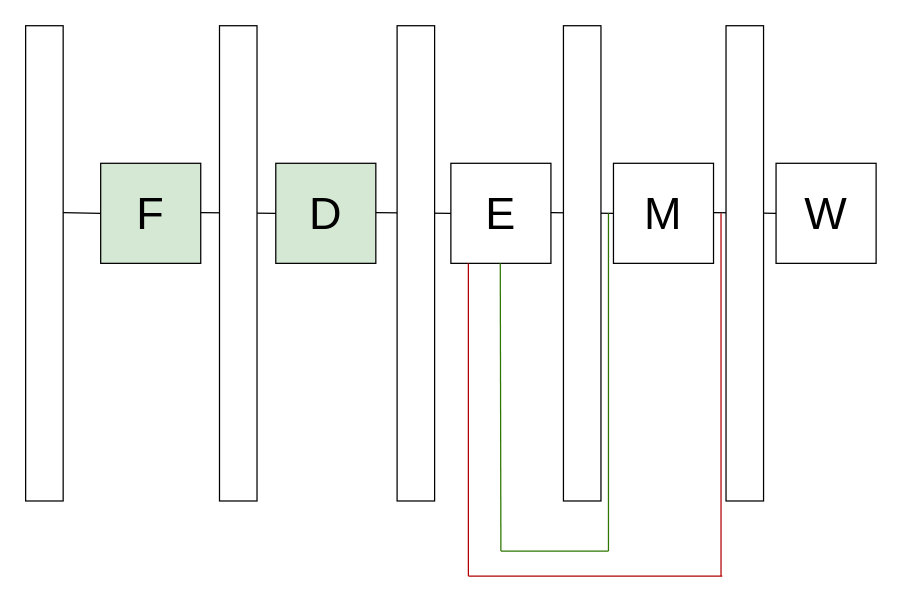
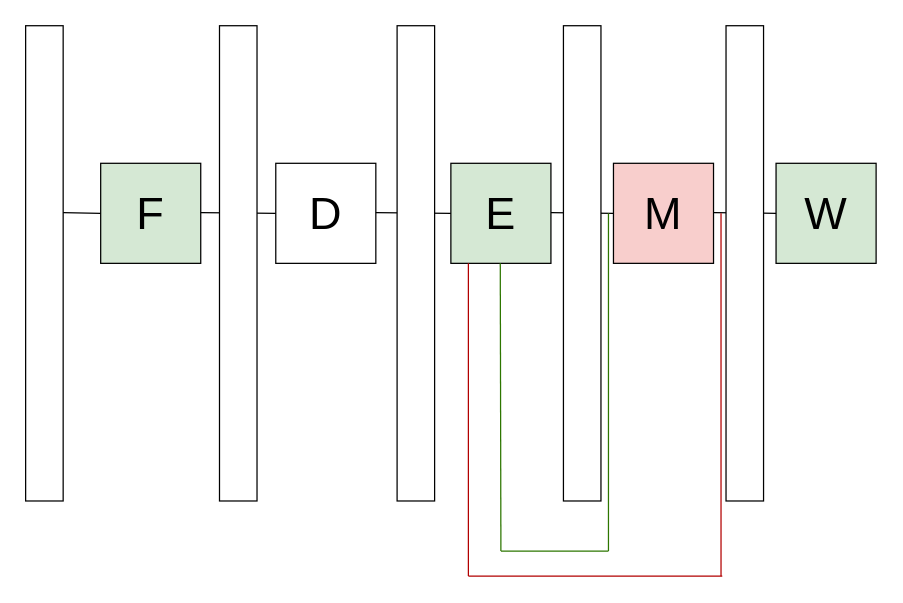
node "D": fillcolor #d5e8d4 -> #ffffff
node "E": fillcolor #ffffff -> #d5e8d4
node "M": fillcolor #ffffff -> #f8cecc
node "W": fillcolor #ffffff -> #d5e8d4
